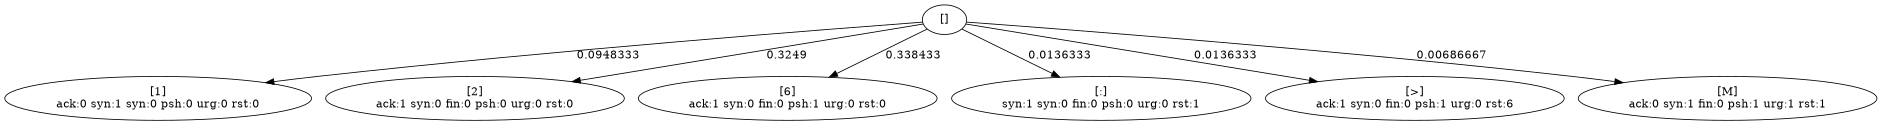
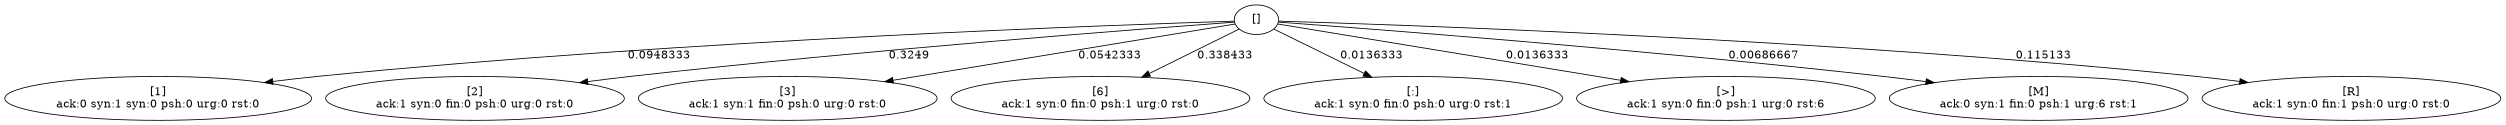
node "[3] ack:1 syn:1 fin:0 psh:0 urg:0 rst:0": added
node "[:] syn:1 syn:0 fin:0 psh:0 urg:0 rst:1": label "[:] syn:1 syn:0 fin:0 psh:0 urg:0 rst:1" -> "[:] ack:1 syn:0 fin:0 psh:0 urg:0 rst:1"
node "[M] ack:0 syn:1 fin:0 psh:1 urg:1 rst:1": label "[M] ack:0 syn:1 fin:0 psh:1 urg:1 rst:1" -> "[M] ack:0 syn:1 fin:0 psh:1 urg:6 rst:1"
node "[R] ack:1 syn:0 fin:1 psh:0 urg:0 rst:0": added
